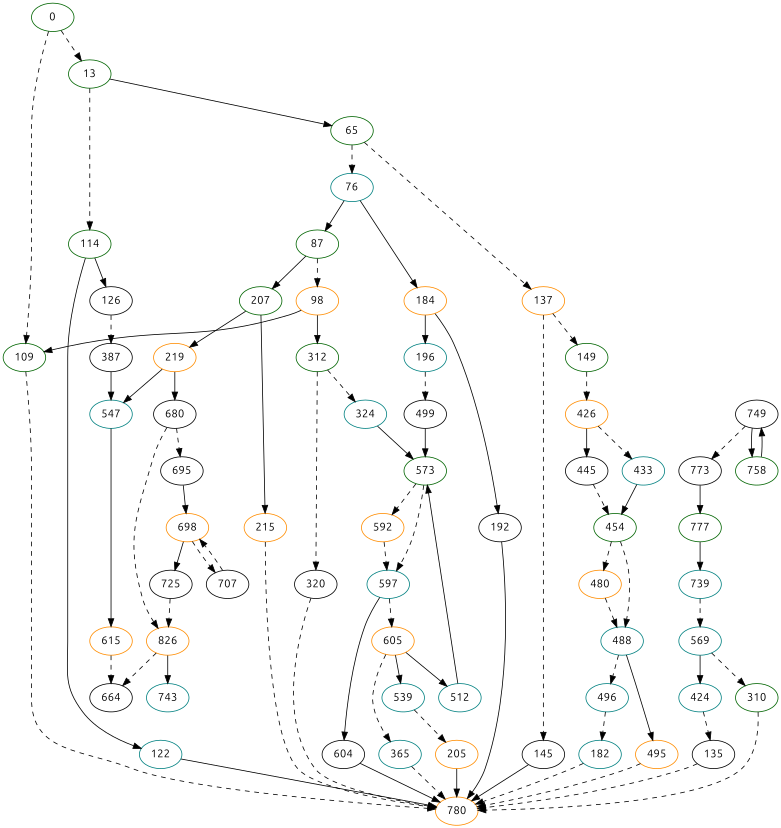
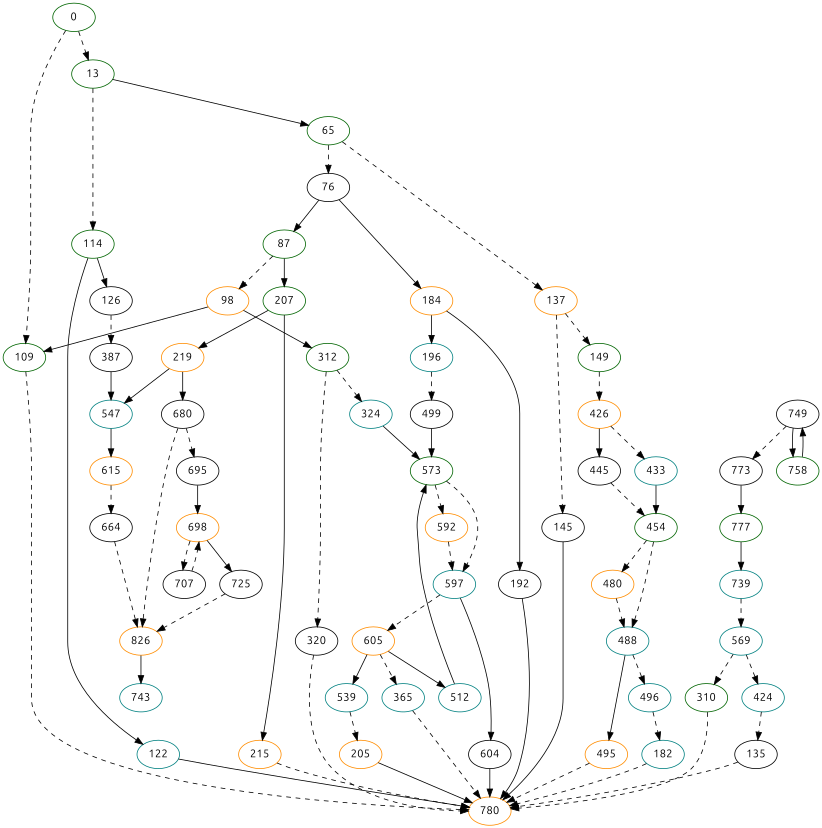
node "76": color teal -> black
edge "569" -> "424": style solid -> dashed
edge "826" -> "664": reversed
